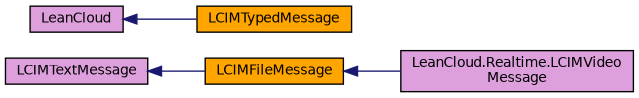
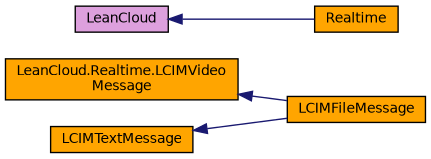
node "LCIMTypedMessage": label "LCIMTypedMessage" -> "Realtime"
node "LCIMTextMessage": fillcolor plum -> orange
edge "LeanCloud.Realtime.LCIMVideo Message" -> "LCIMFileMessage": reversed
node "LeanCloud.Realtime.LCIMVideo Message": fillcolor plum -> orange
